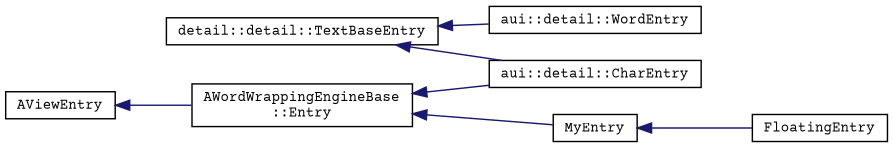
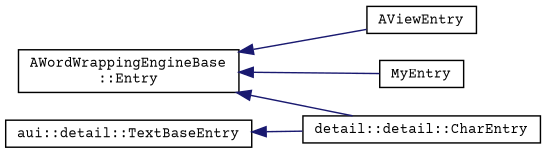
node "aui::detail::WordEntry": removed
node "detail::detail::TextBaseEntry": label "detail::detail::TextBaseEntry" -> "aui::detail::TextBaseEntry"
node "aui::detail::CharEntry": label "aui::detail::CharEntry" -> "detail::detail::CharEntry"
edge "AWordWrappingEngineBase ::Entry" -> "AViewEntry": reversed
node "FloatingEntry": removed
